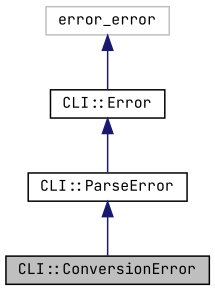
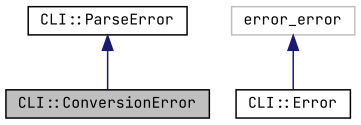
edge "CLI::ParseError" -> "CLI::Error": removed
